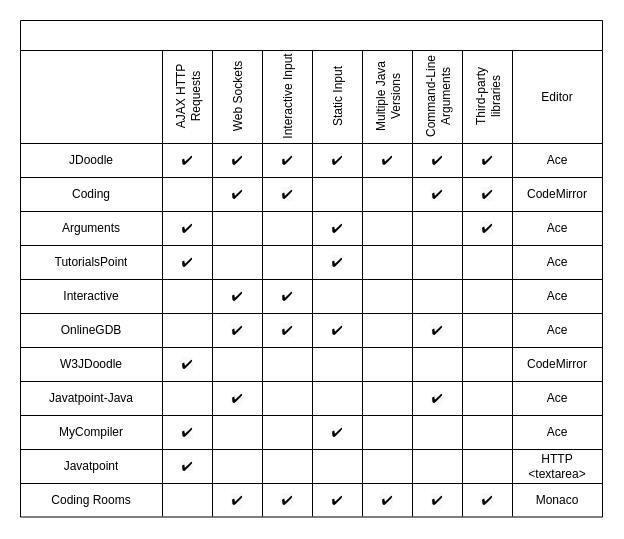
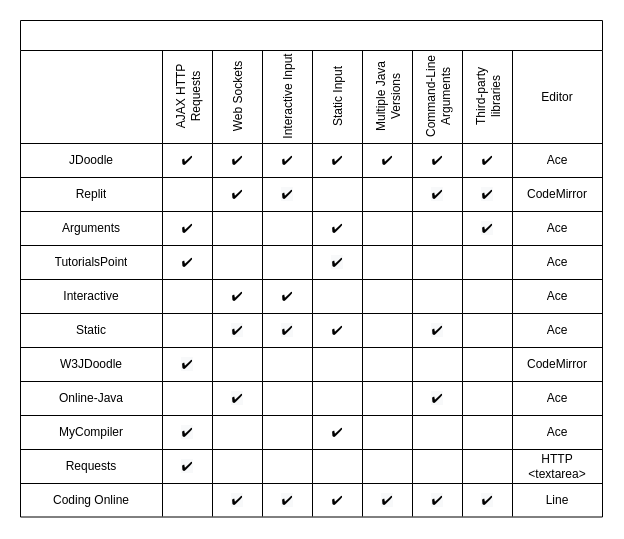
node "Coding": label "Coding" -> "Replit"
node "OnlineGDB": label "OnlineGDB" -> "Static"
node "Javatpoint-Java": label "Javatpoint-Java" -> "Online-Java"
node "Javatpoint": label "Javatpoint" -> "Requests"
node "Coding Rooms": label "Coding Rooms" -> "Coding Online"
node "Monaco": label "Monaco" -> "Line"
